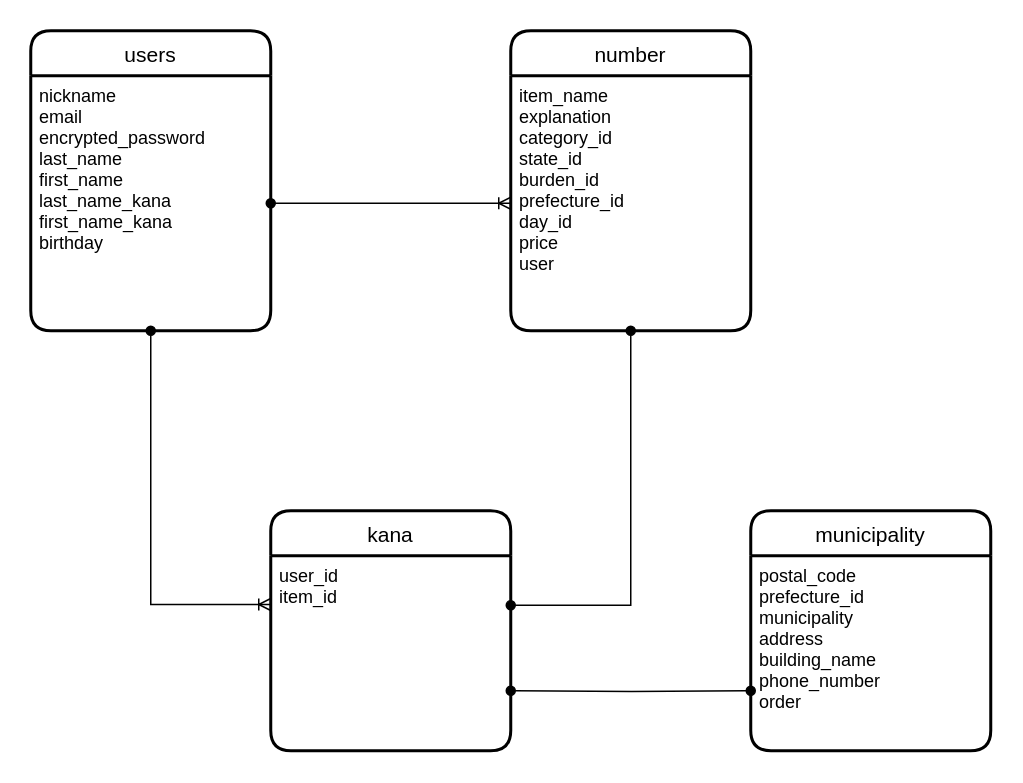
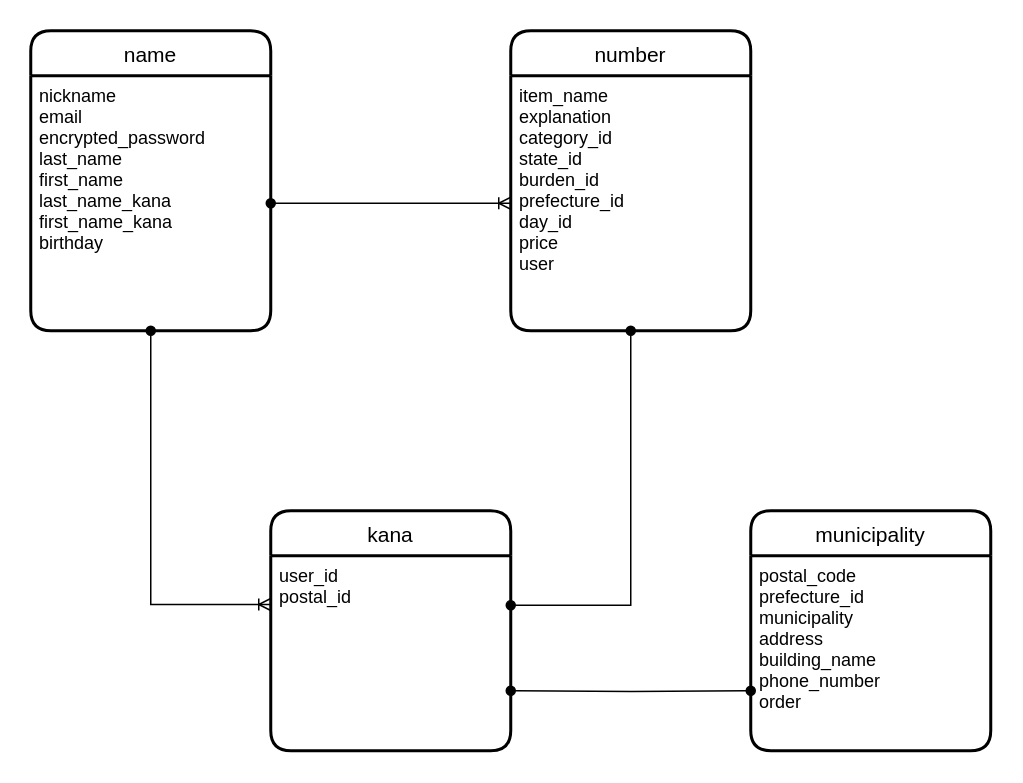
node "users": label "users" -> "name"
node "user_id item_id": label "user_id item_id" -> "user_id postal_id"
